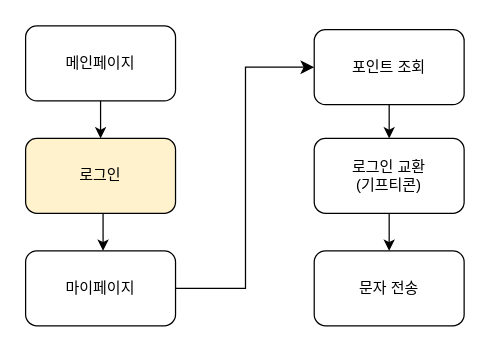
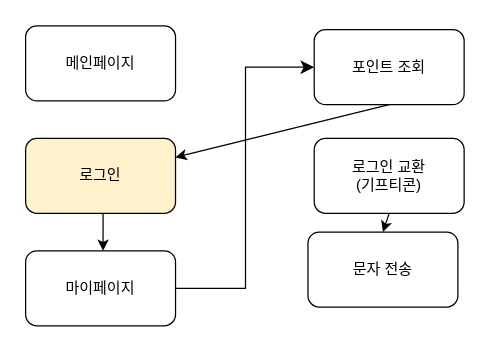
edge "메인페이지" -> "로그인": removed
edge "포인트 조회" -> "로그인 교환 (기프티콘)": now "포인트 조회" -> "로그인"
node "문자 전송": moved (389, 288) -> (383, 269)
